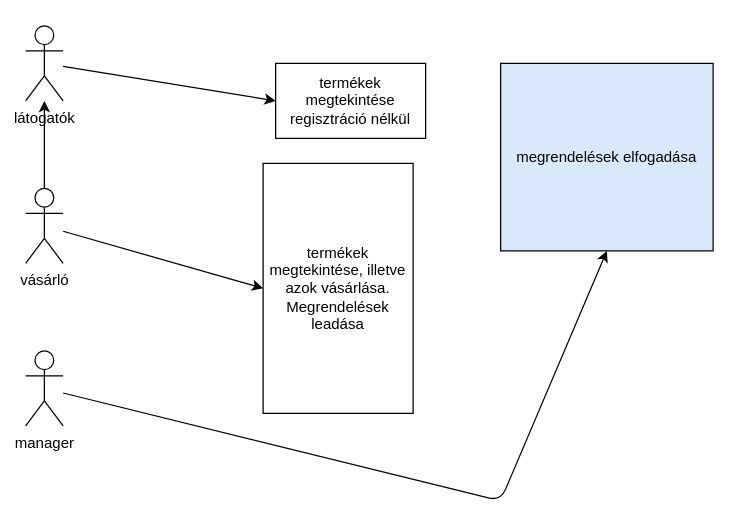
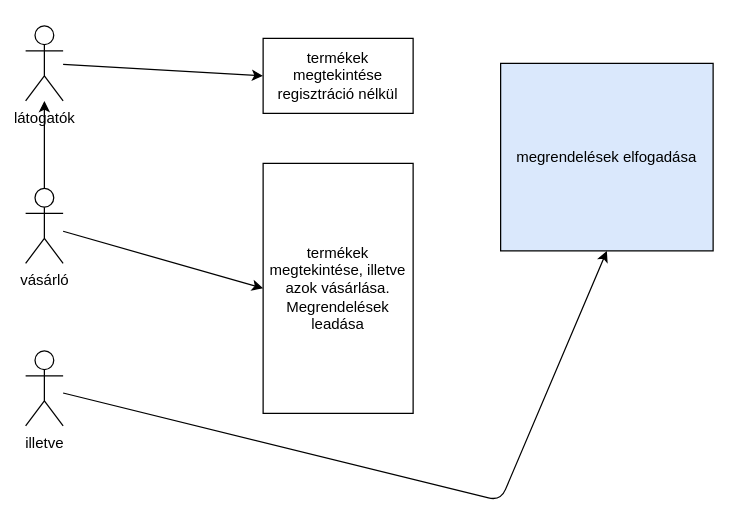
node "termékek megtekintése regisztráció nélkül": moved (351, 101) -> (338, 76)
node "manager": label "manager" -> "illetve"
